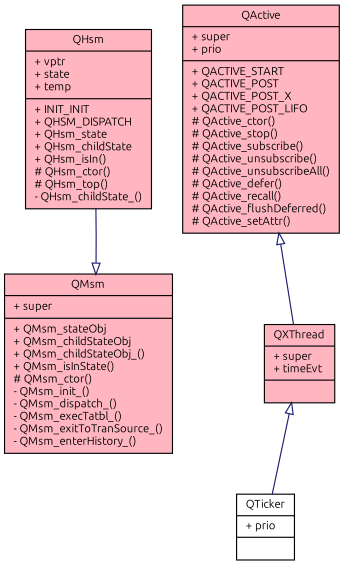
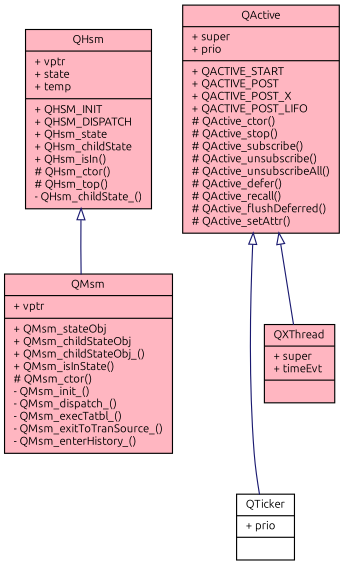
node "QHsm": text "+ INIT_INIT" -> "+ QHSM_INIT"
edge "QHsm" -> "QMsm": reversed
node "QMsm": text "+ super" -> "+ vptr"
edge "QTicker" -> "QXThread": now "QTicker" -> "QActive"
